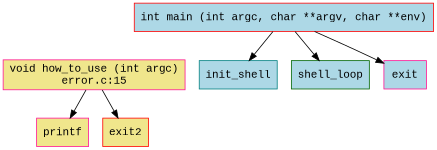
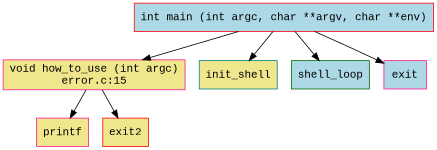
edge "int main (int argc, char **argv, char **env)" -> "void how_to_use (int argc) error.c:15": added
node "init_shell": fillcolor lightblue -> khaki
